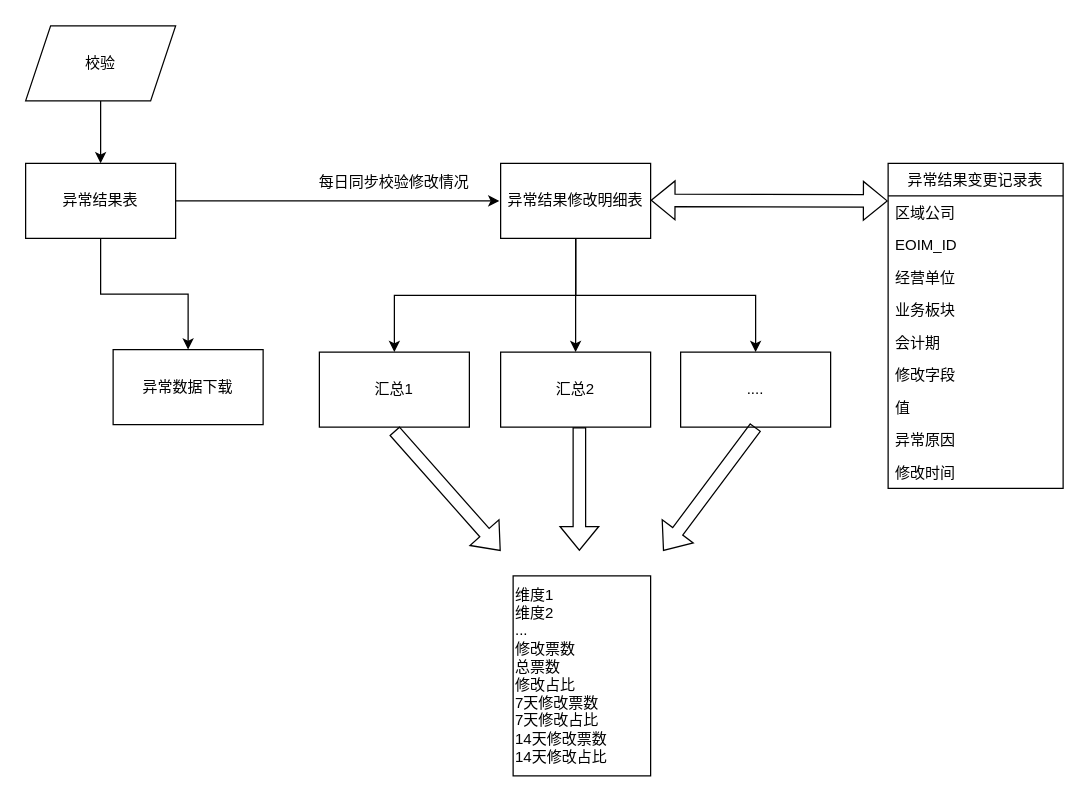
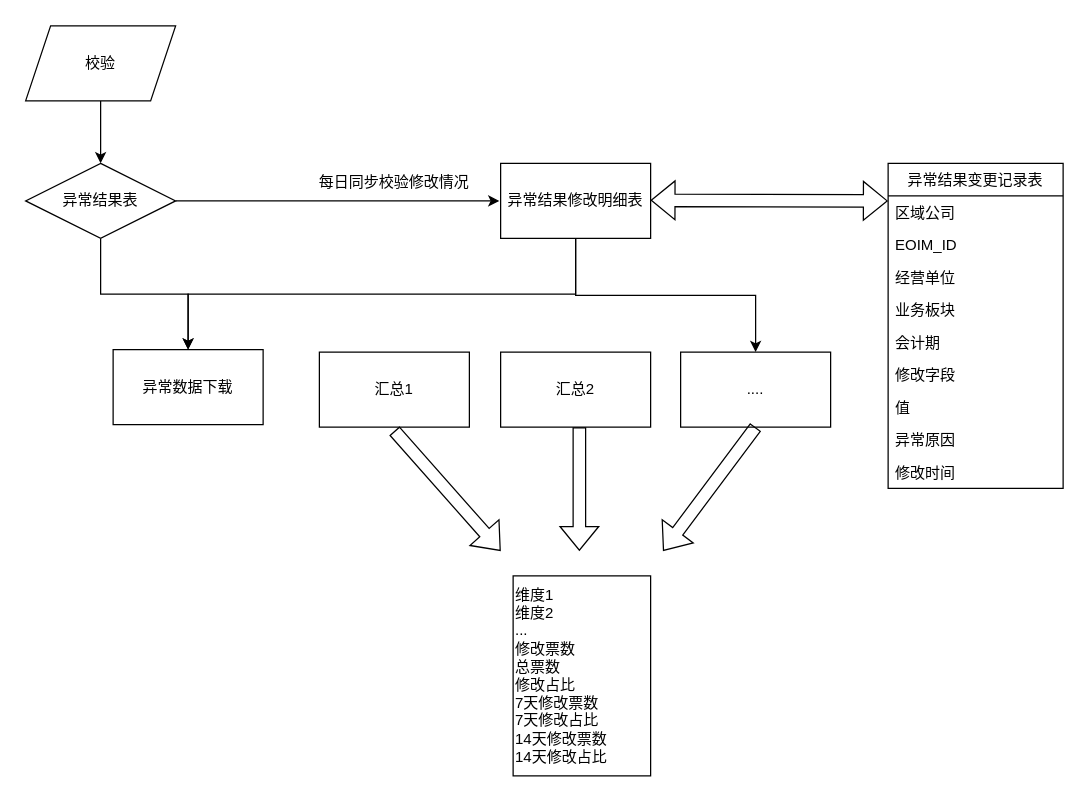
node "异常结果表": shape rectangle -> diamond
edge "异常结果修改明细表" -> "汇总1": now "异常结果修改明细表" -> "异常数据下载"
edge "异常结果修改明细表" -> "汇总2": removed
